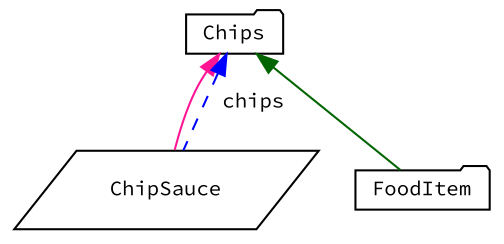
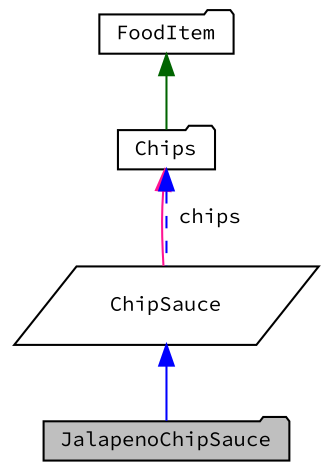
edge "FoodItem" -> "Chips": reversed
node "JalapenoChipSauce": added
